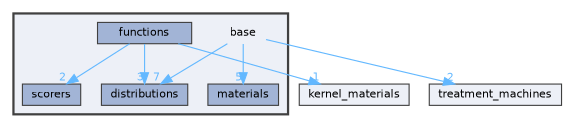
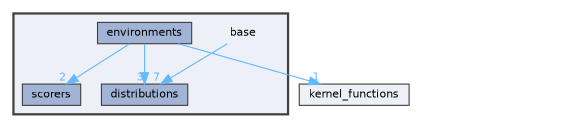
node "functions": label "functions" -> "environments"
node "materials": removed
node "kernel_materials": label "kernel_materials" -> "kernel_functions"
node "treatment_machines": removed
